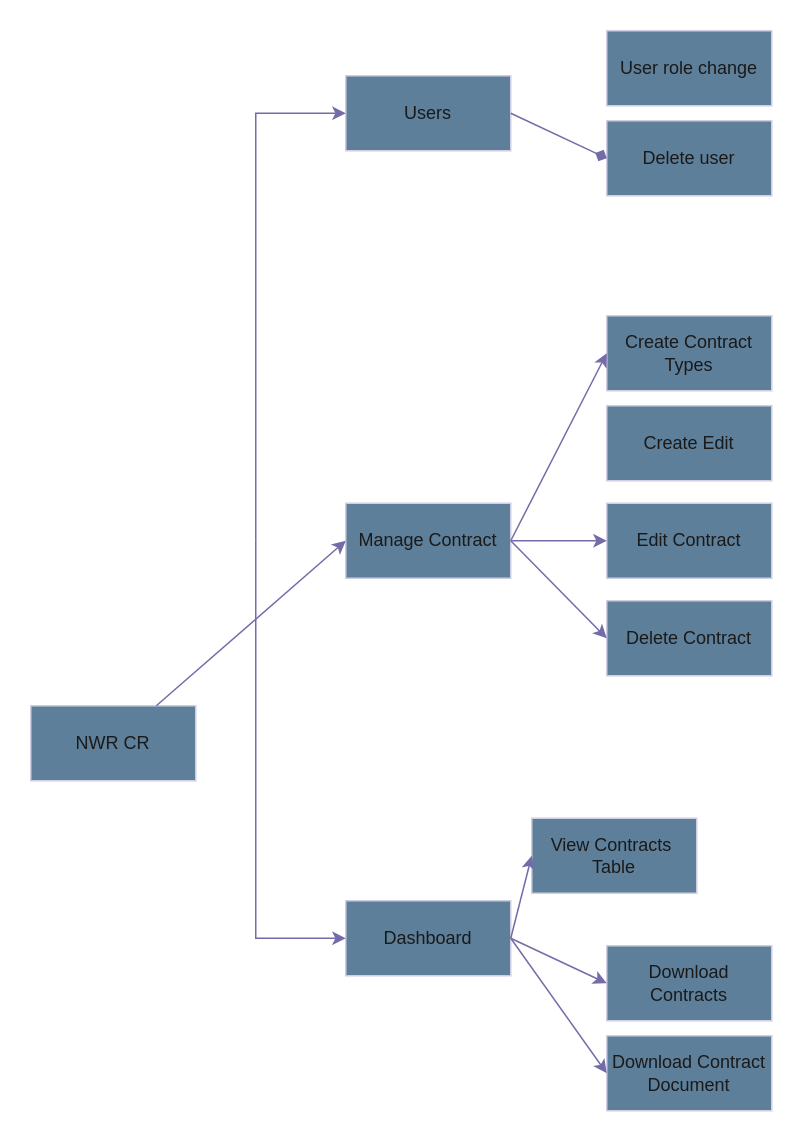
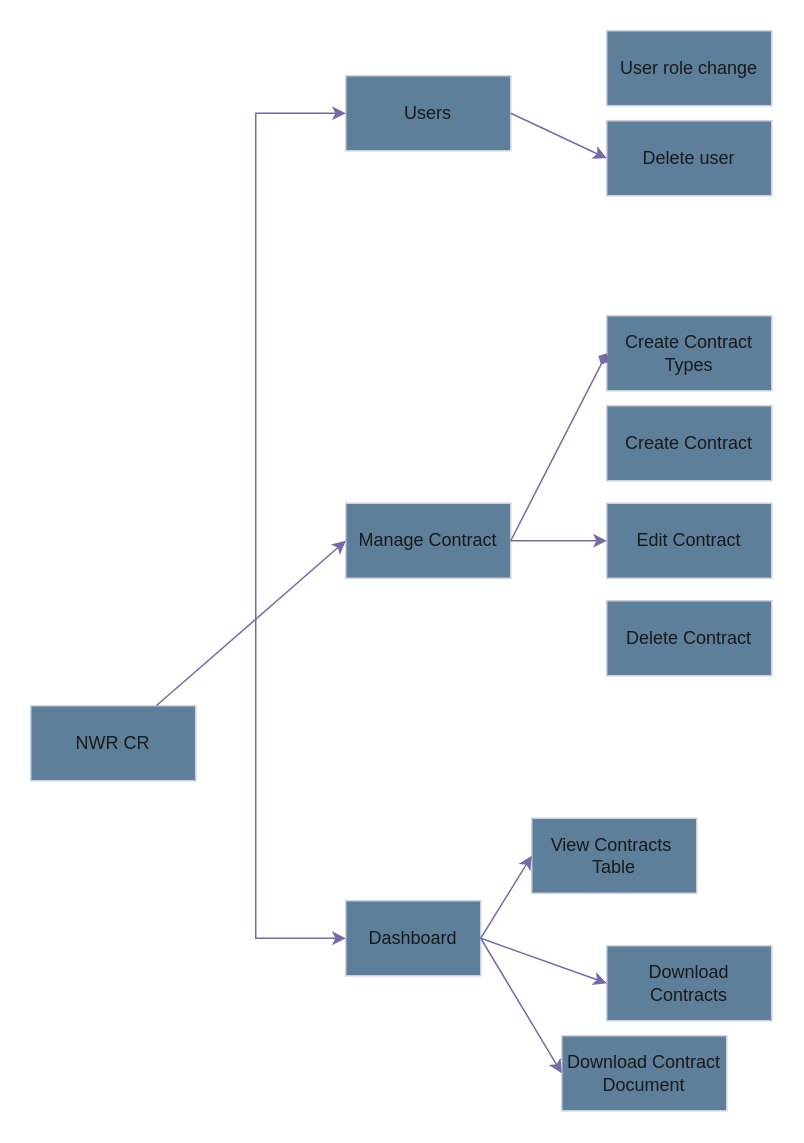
edge "Users" -> "Delete user": arrowhead diamond -> classic
edge "Manage Contract" -> "Create Contract Types": arrowhead classic -> diamond
node "Create Edit": label "Create Edit" -> "Create Contract"
edge "Manage Contract" -> "Delete Contract": removed
node "Dashboard": size 165x75 -> 135x75
node "Download Contract Document": moved (689, 1073) -> (644, 1073)
